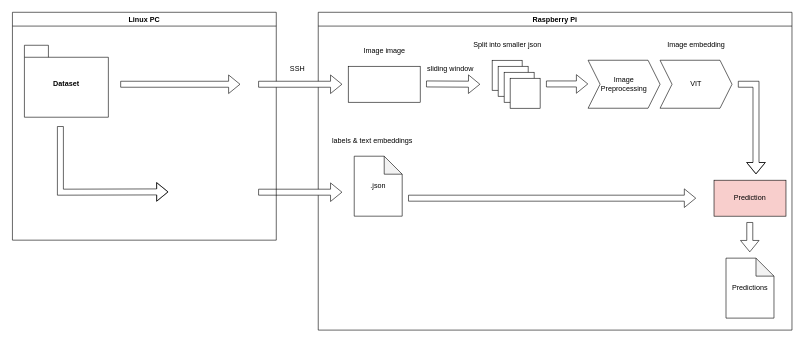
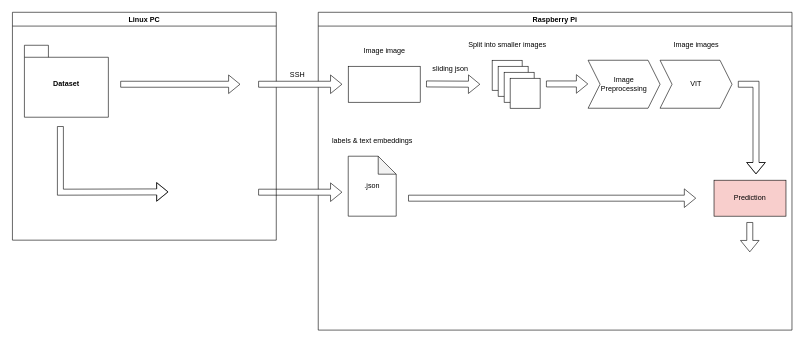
node "Split into smaller json": label "Split into smaller json" -> "Split into smaller images"
node "Image embedding": label "Image embedding" -> "Image images"
node "SSH": moved (297, 69) -> (297, 75)
node "sliding window": label "sliding window" -> "sliding json"
node ".json": moved (378, 186) -> (372, 186)
node "Predictions": removed
